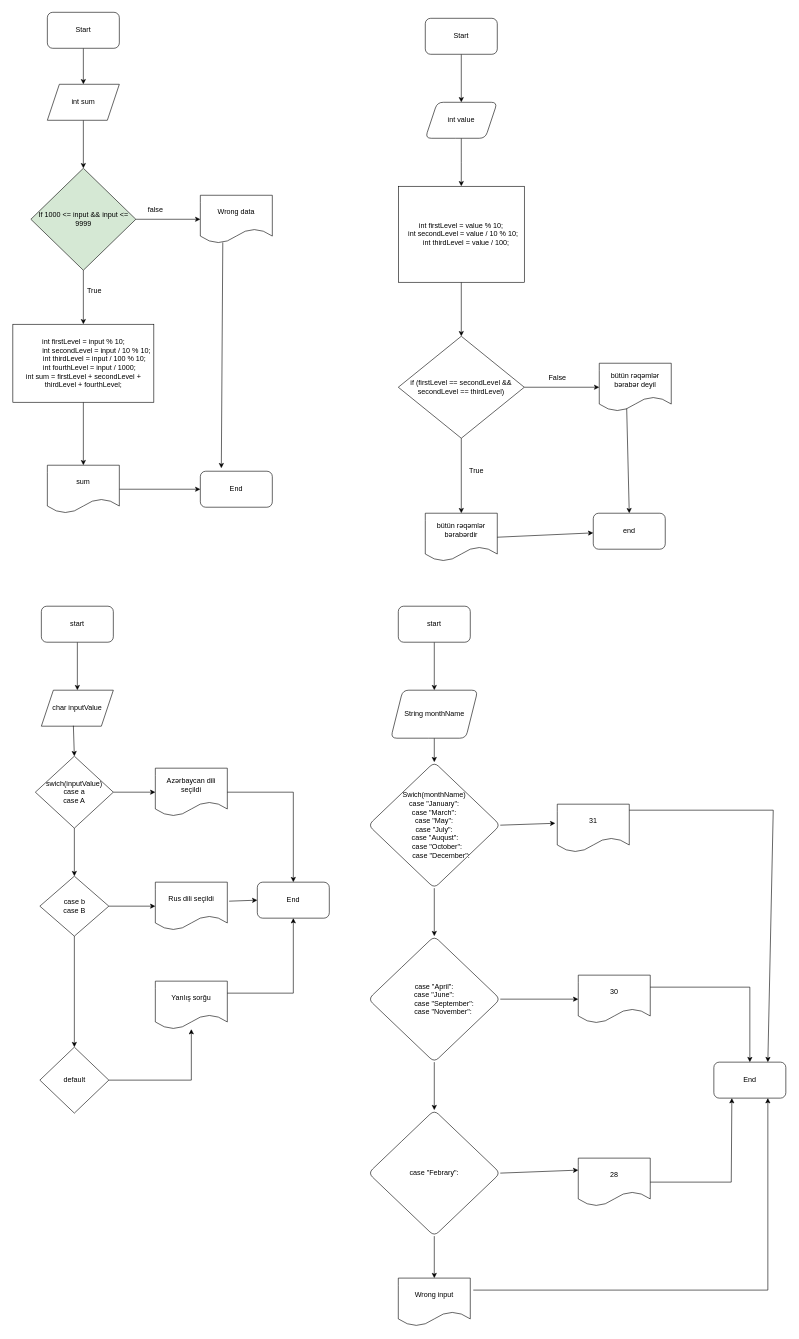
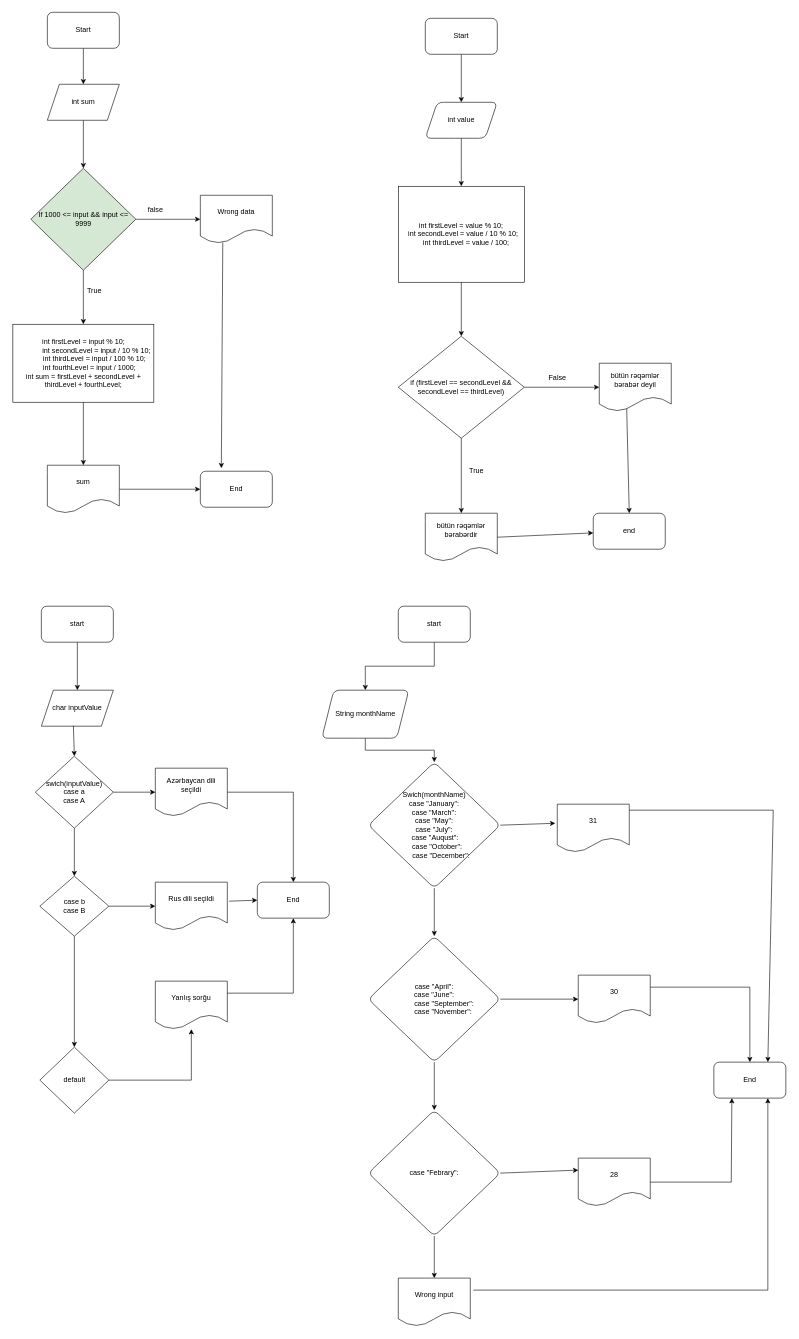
node "String monthName": moved (434, 714) -> (365, 714)
